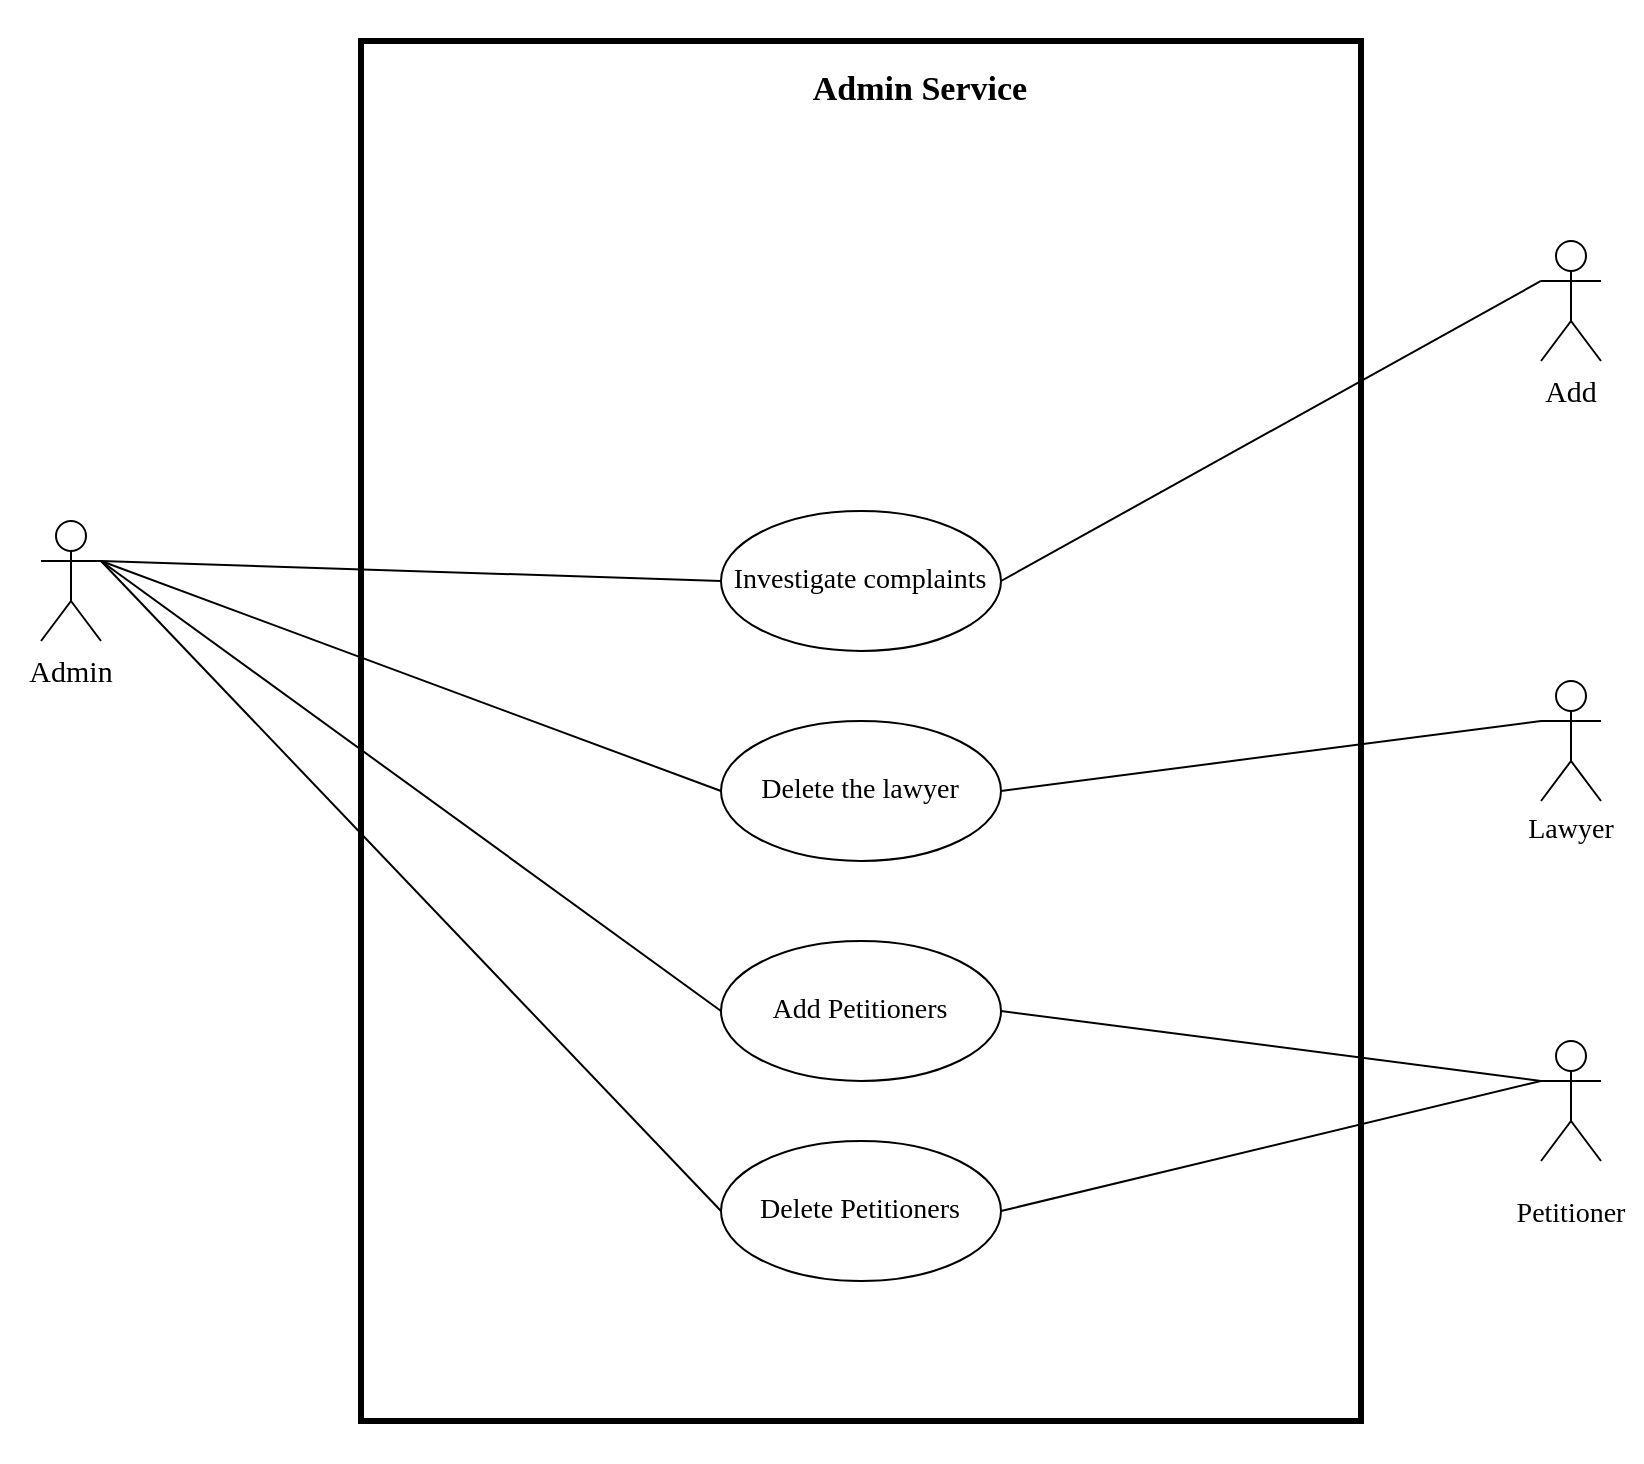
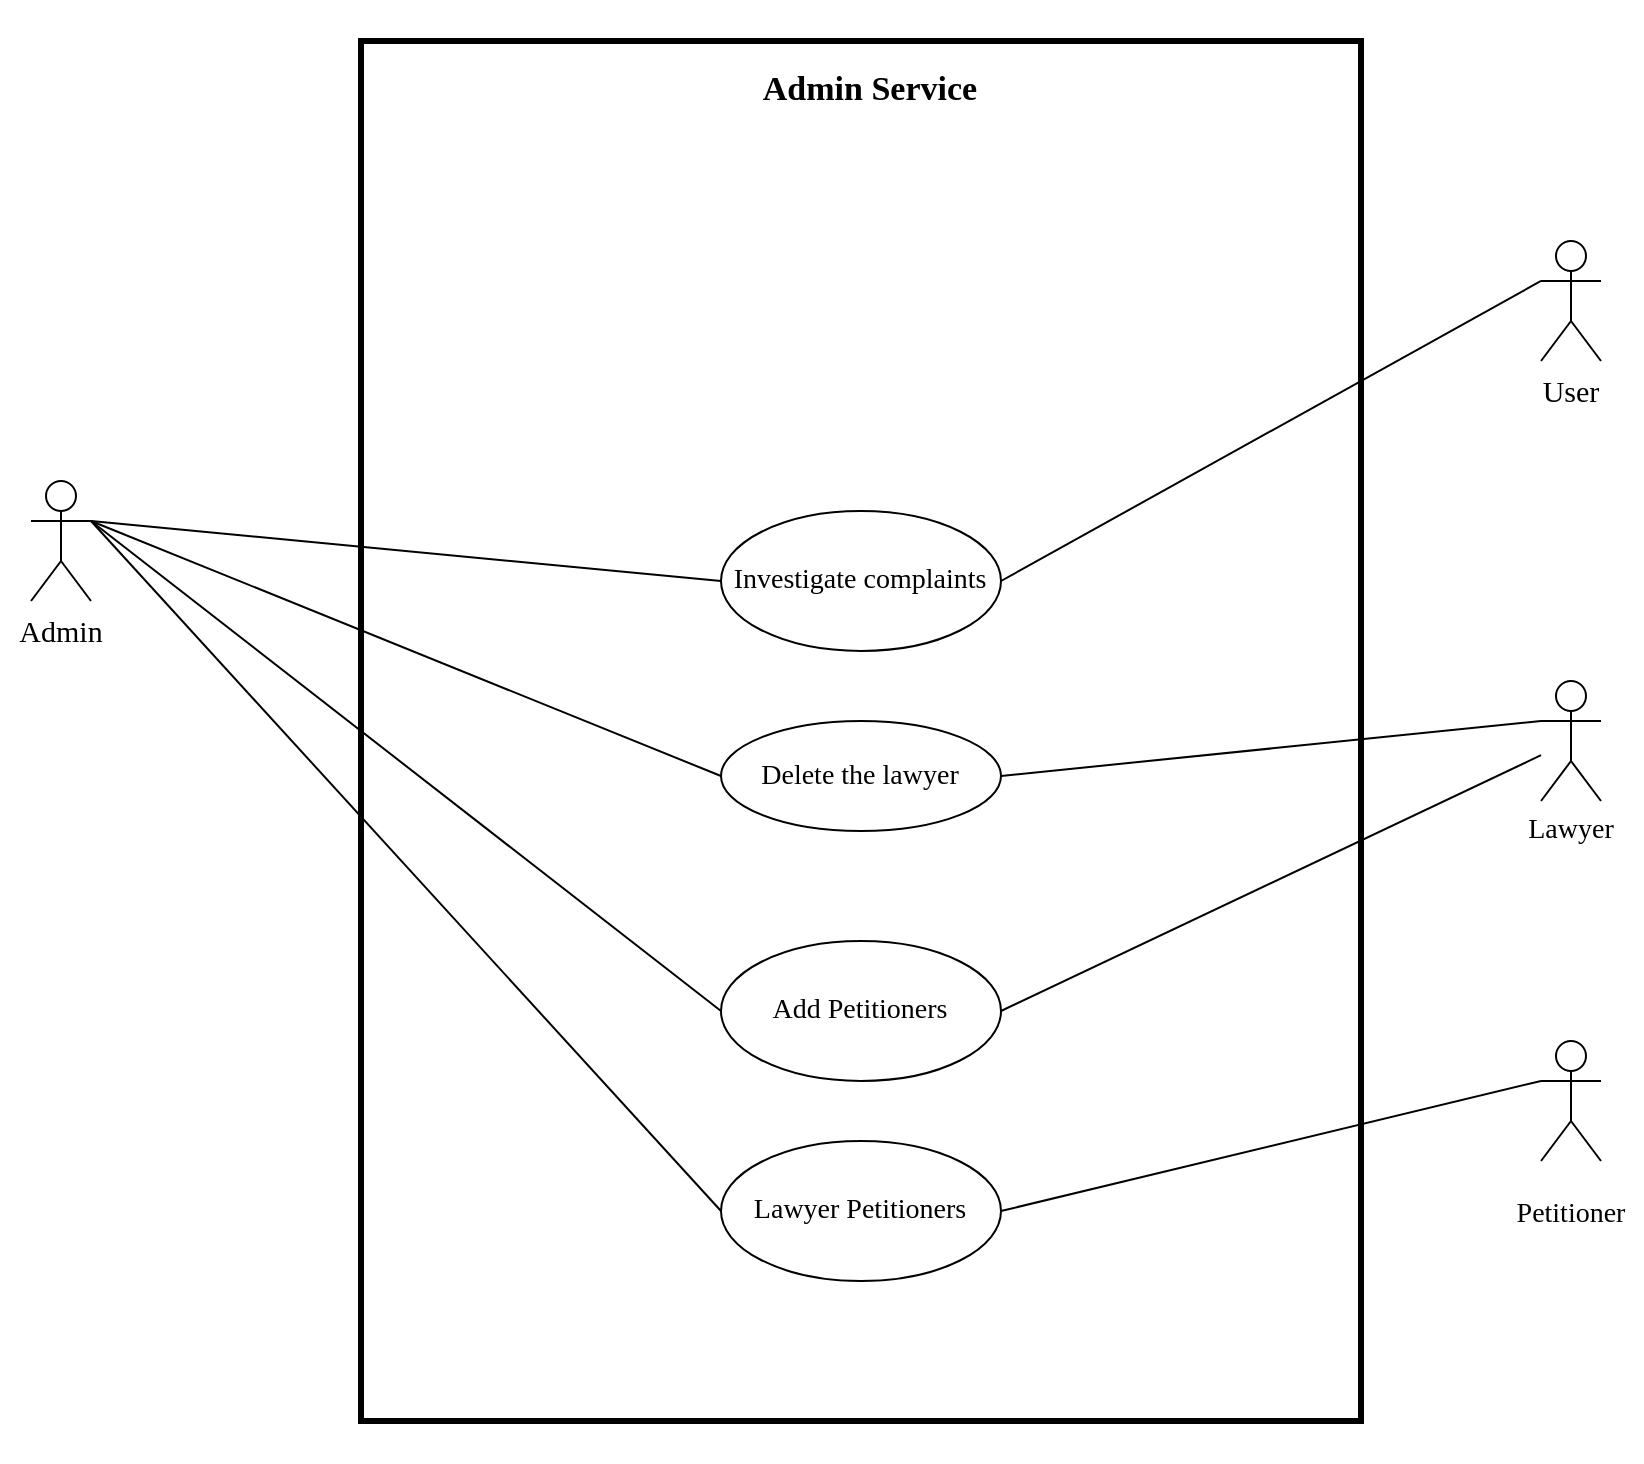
node "Admin Service": moved (921, 91) -> (871, 91)
node "Add": label "Add" -> "User"
node "Admin": moved (71, 581) -> (61, 541)
node "Delete the lawyer": size 280x140 -> 280x110
edge "Add Petitioners" -- "Petitioner": now "Add Petitioners" -- "Lawyer"
node "Delete Petitioners": label "Delete Petitioners" -> "Lawyer Petitioners"
